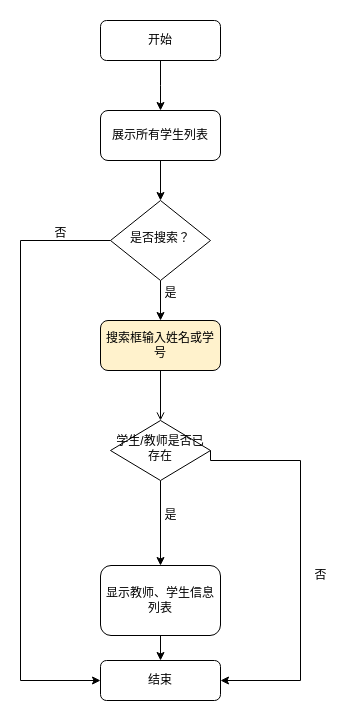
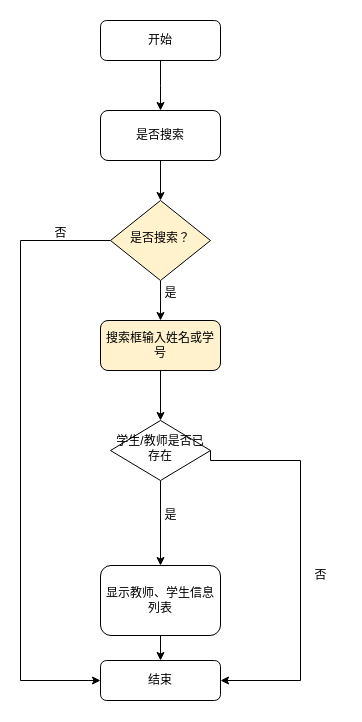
node "展示所有学生列表": label "展示所有学生列表" -> "是否搜索"
node "是否搜索？": fillcolor #ffffff -> #fff2cc
edge "搜索框输入姓名或学号" -> "学生/教师是否已存在": arrowhead open -> classic
